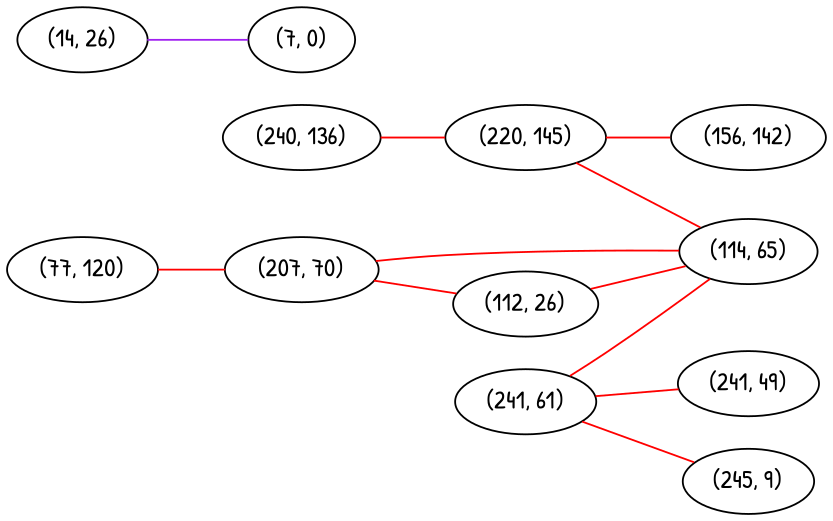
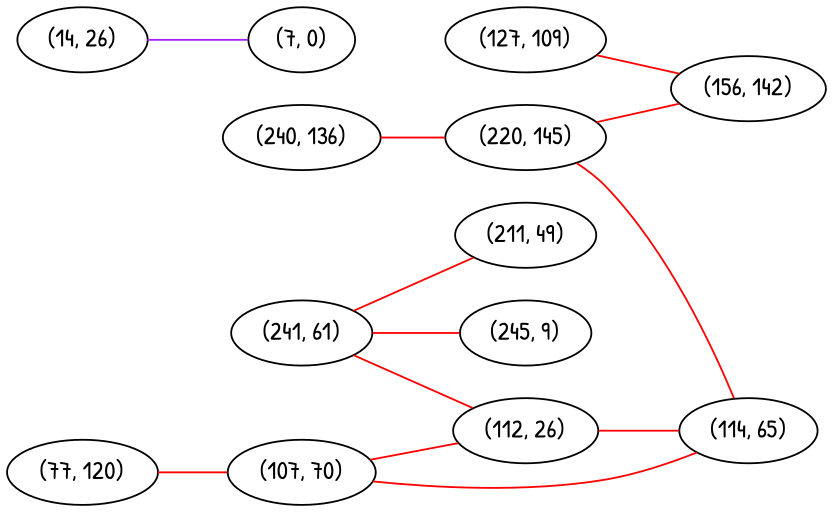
node "(127, 109)": added
node "(207, 70)": label "(207, 70)" -> "(107, 70)"
edge "(114, 65)" -- "(241, 61)": now "(112, 26)" -- "(241, 61)"
node "(241, 49)": label "(241, 49)" -> "(211, 49)"
